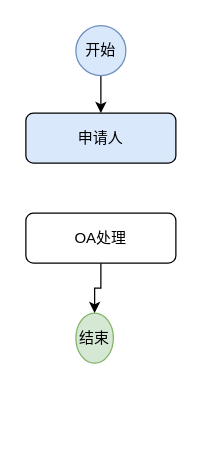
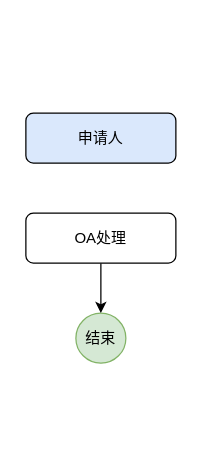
node "开始": removed
edge "开始" -> "申请人": removed
node "结束": size 38x50 -> 50x50
